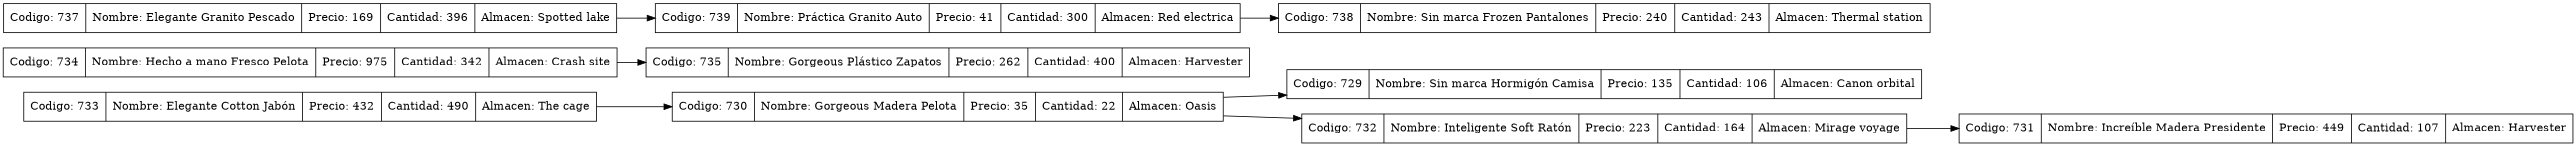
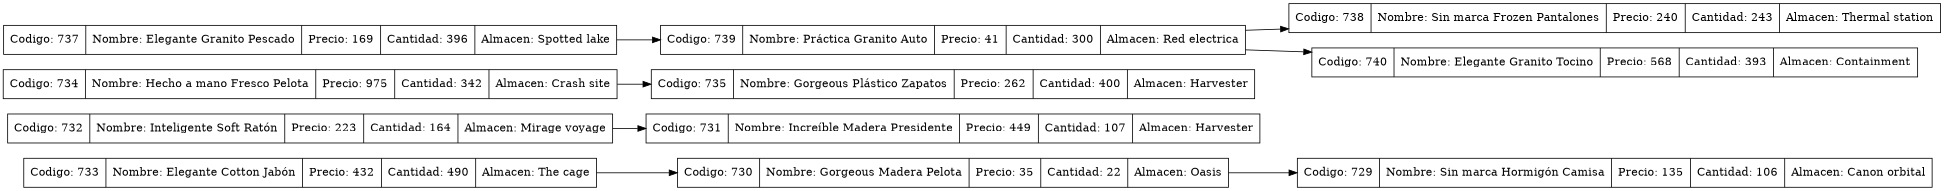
node "Codigo: 740": added
edge "Codigo: 730" -> "Codigo: 732": removed
